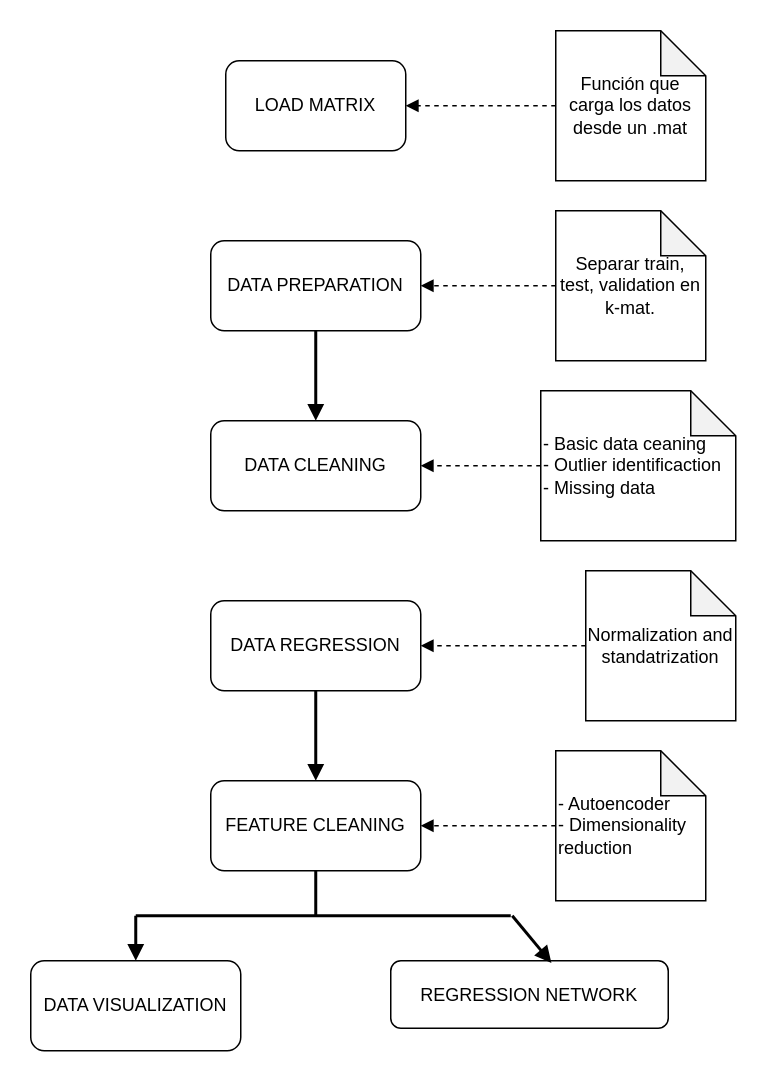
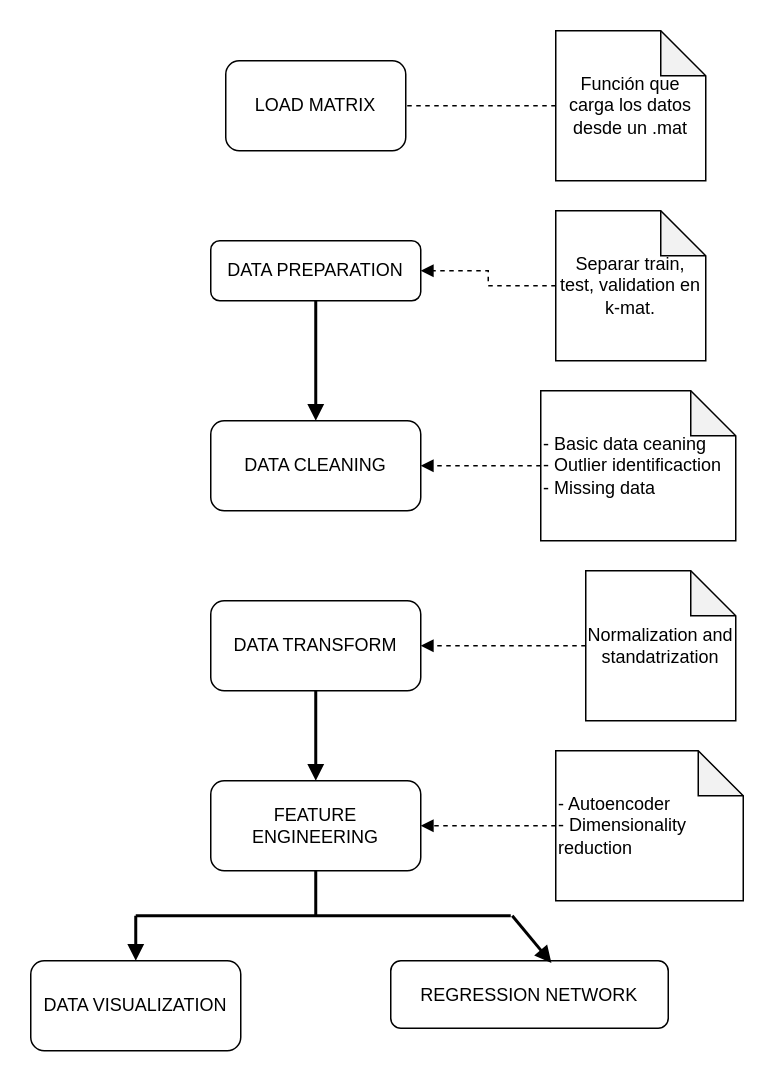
edge "Función que carga los datos desde un .mat" -> "LOAD MATRIX": arrowhead block -> none
node "DATA PREPARATION": size 210x90 -> 210x60
node "DATA REGRESSION": label "DATA REGRESSION" -> "DATA TRANSFORM"
node "FEATURE CLEANING": label "FEATURE CLEANING" -> "FEATURE ENGINEERING"
node "- Autoencoder - Dimensionality reduction": size 150x150 -> 188x150
